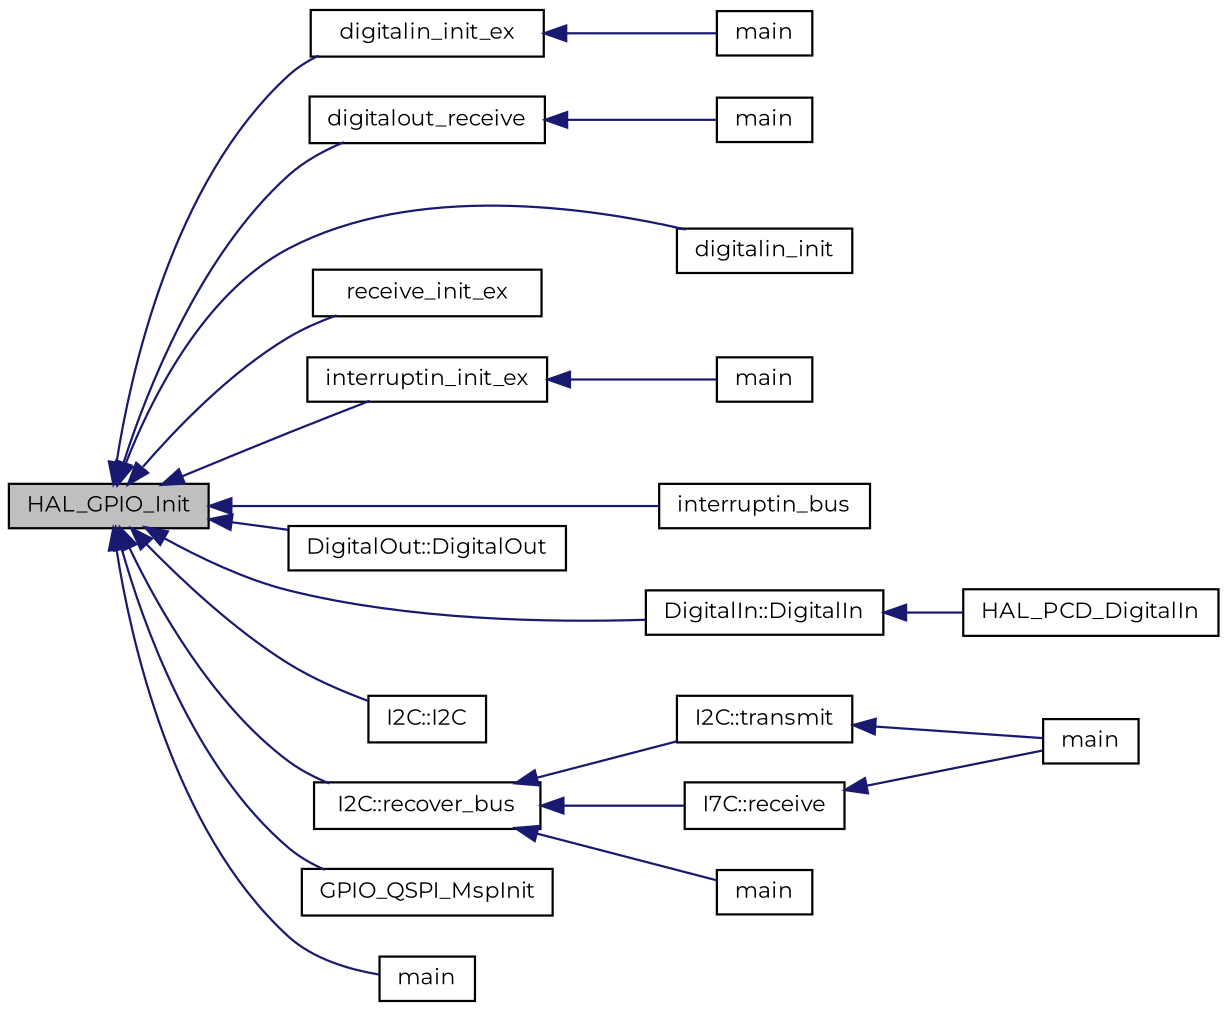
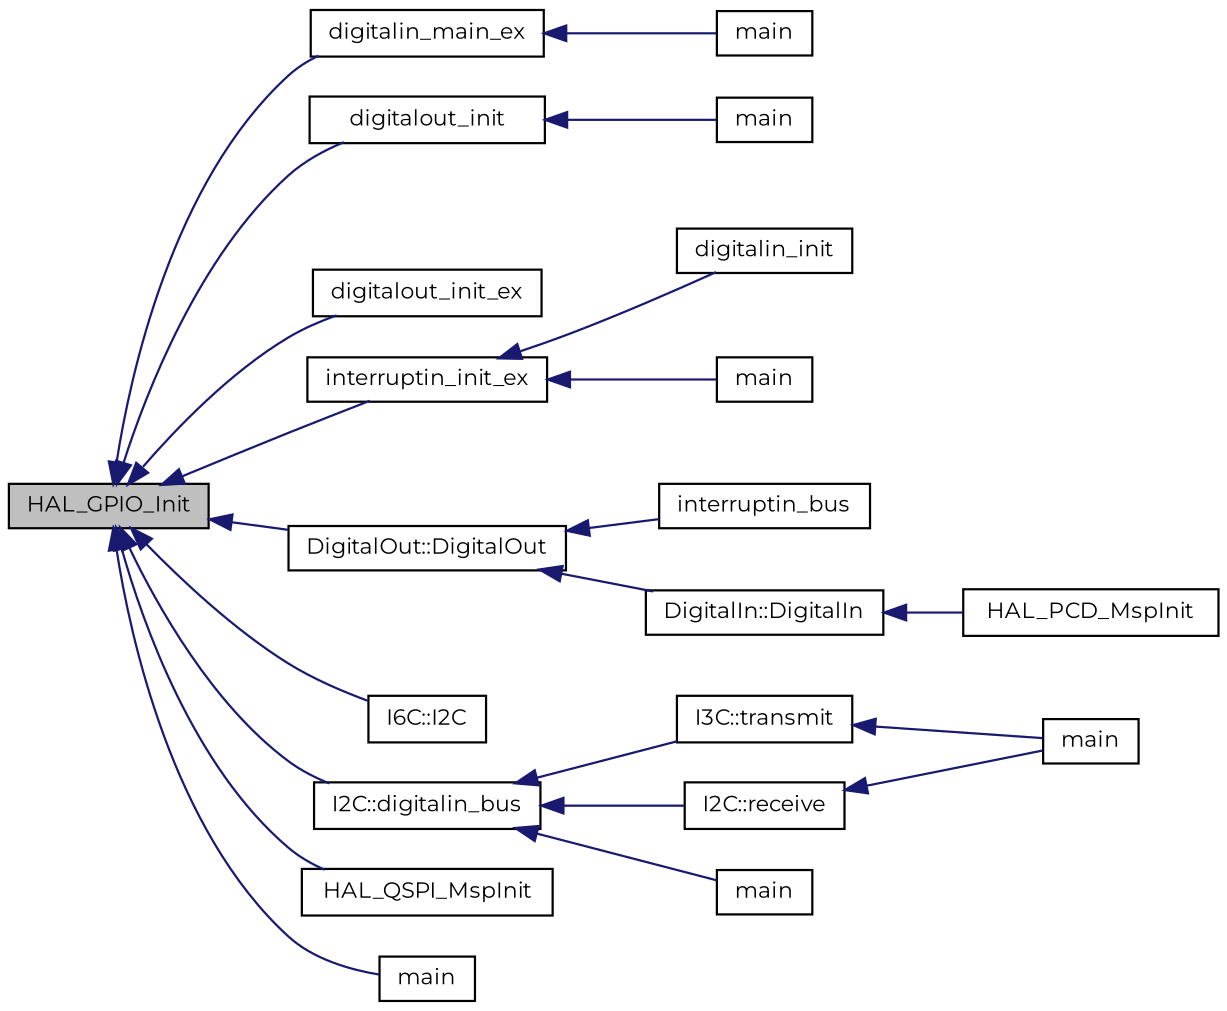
node "digitalin_init_ex": label "digitalin_init_ex" -> "digitalin_main_ex"
node "digitalout_receive": label "digitalout_receive" -> "digitalout_init"
edge "digitalin_init" -> "HAL_GPIO_Init": now "digitalin_init" -> "interruptin_init_ex"
node "receive_init_ex": label "receive_init_ex" -> "digitalout_init_ex"
edge "interruptin_bus" -> "HAL_GPIO_Init": now "interruptin_bus" -> "DigitalOut::DigitalOut"
edge "DigitalIn::DigitalIn" -> "HAL_GPIO_Init": now "DigitalIn::DigitalIn" -> "DigitalOut::DigitalOut"
node "HAL_PCD_DigitalIn": label "HAL_PCD_DigitalIn" -> "HAL_PCD_MspInit"
node "I2C::I2C": label "I2C::I2C" -> "I6C::I2C"
node "I2C::transmit": label "I2C::transmit" -> "I3C::transmit"
node "I2C::recover_bus": label "I2C::recover_bus" -> "I2C::digitalin_bus"
node "I7C::receive": label "I7C::receive" -> "I2C::receive"
node "GPIO_QSPI_MspInit": label "GPIO_QSPI_MspInit" -> "HAL_QSPI_MspInit"
